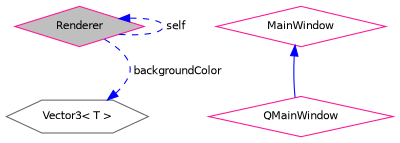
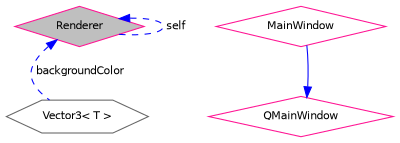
edge "Renderer" -> "Vector3< T >": reversed
edge "QMainWindow" -> "MainWindow": reversed
